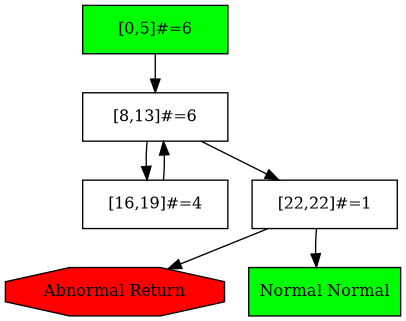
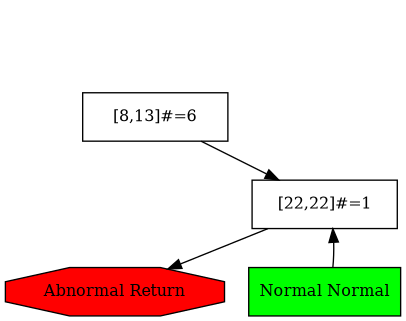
node "[0,5]#=6": removed
node "[16,19]#=4": removed
edge "[22,22]#=1" -> "Normal Normal": reversed
